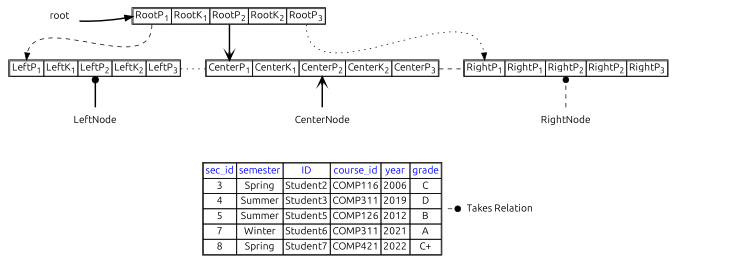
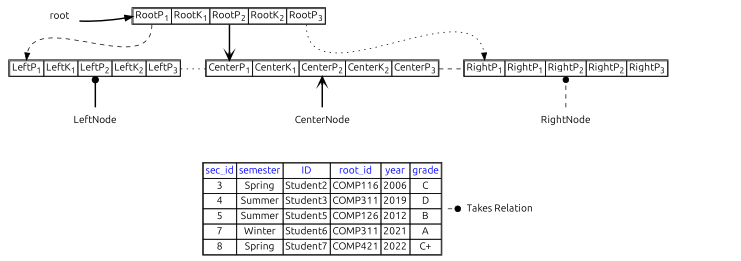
node "sec_id": text "course_id" -> "root_id"
